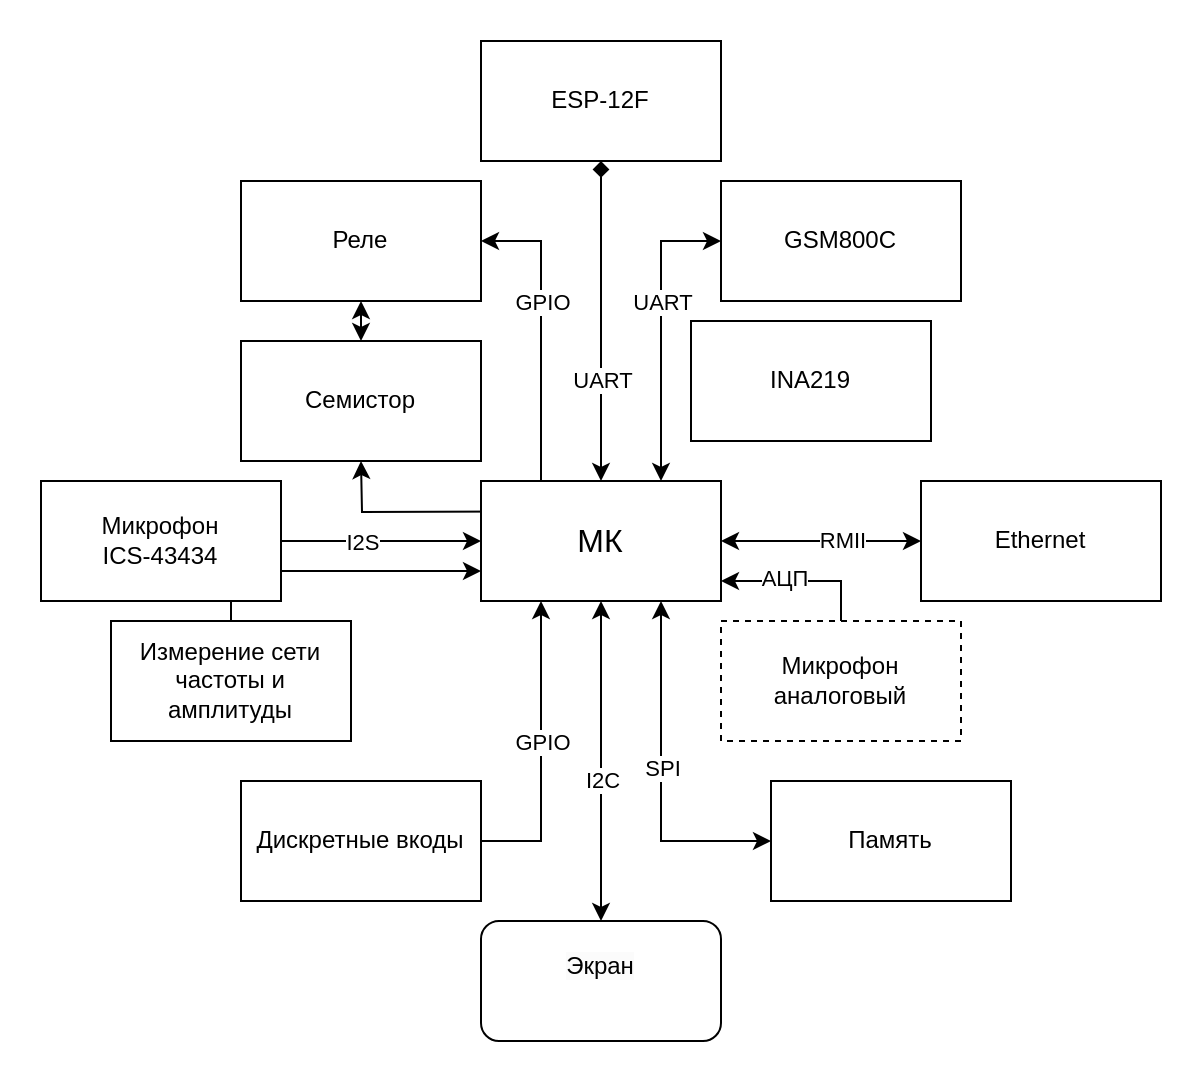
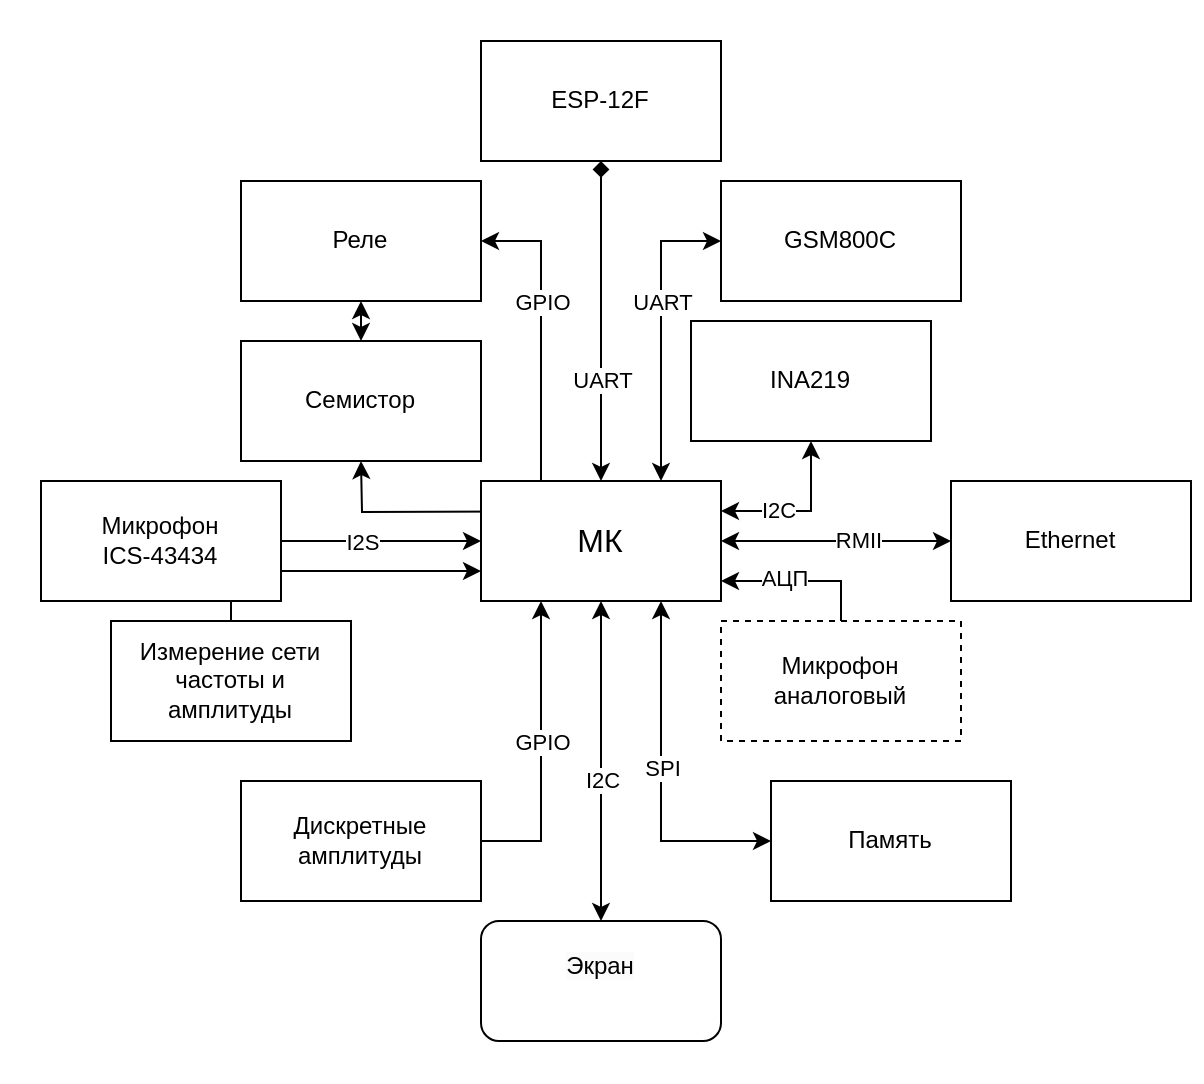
edge "INA219" -- "МК": added, label "I2C"
node "Ethernet": moved (1041, 541) -> (1071, 541)
node "Дискретные вкоды": label "Дискретные вкоды" -> "Дискретные амплитуды"
